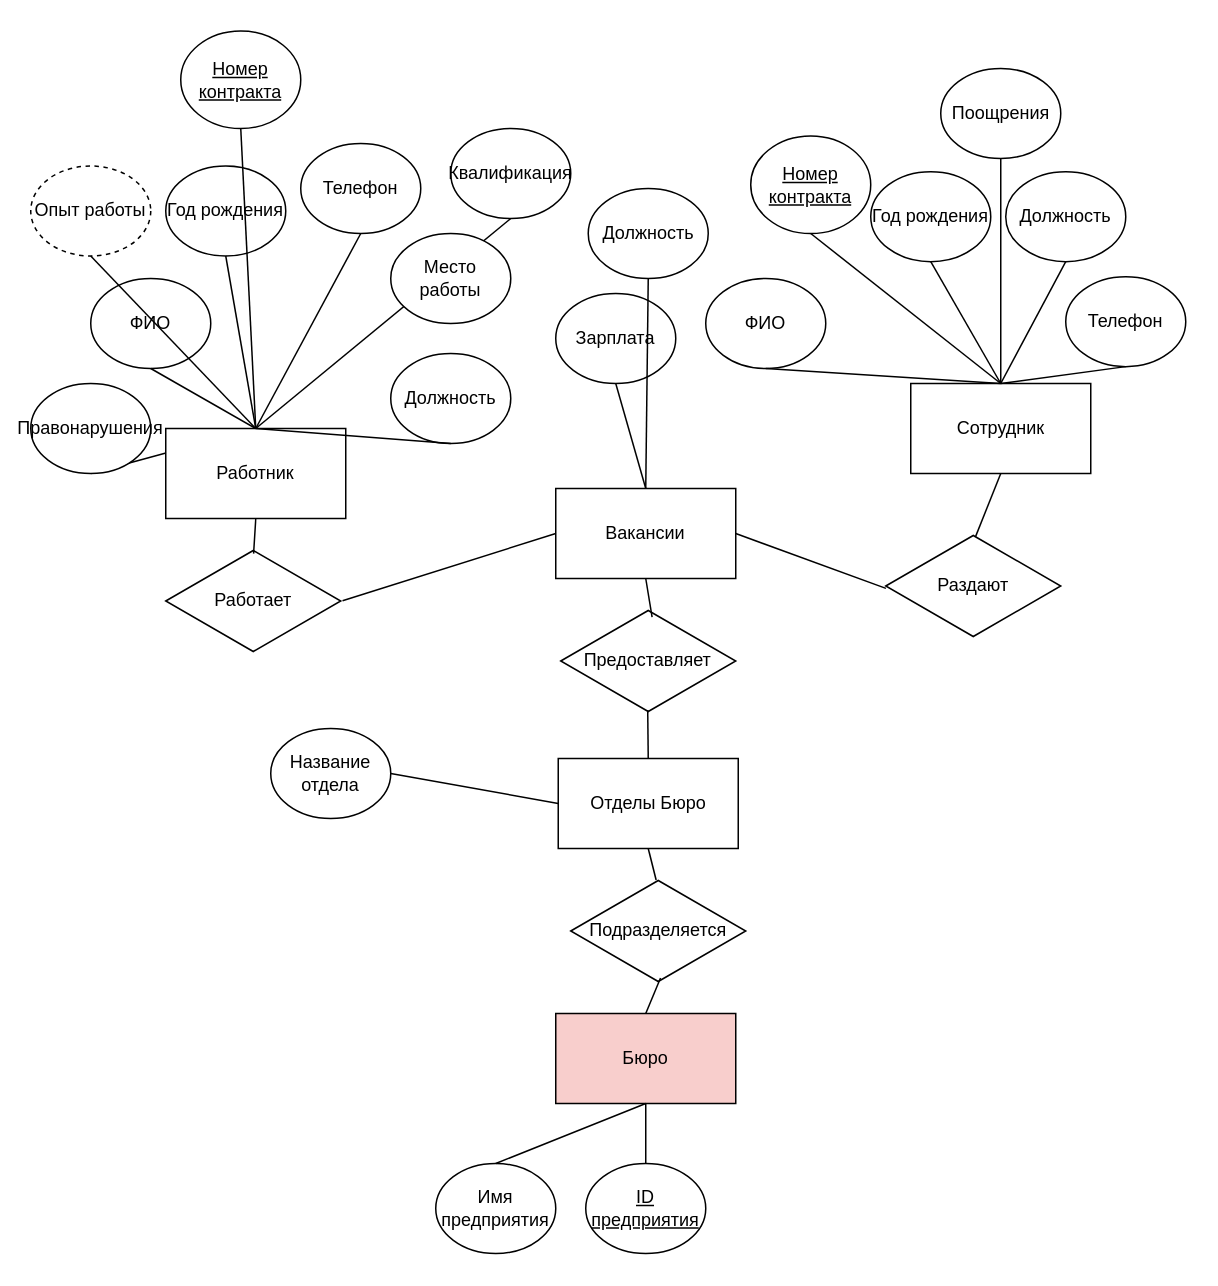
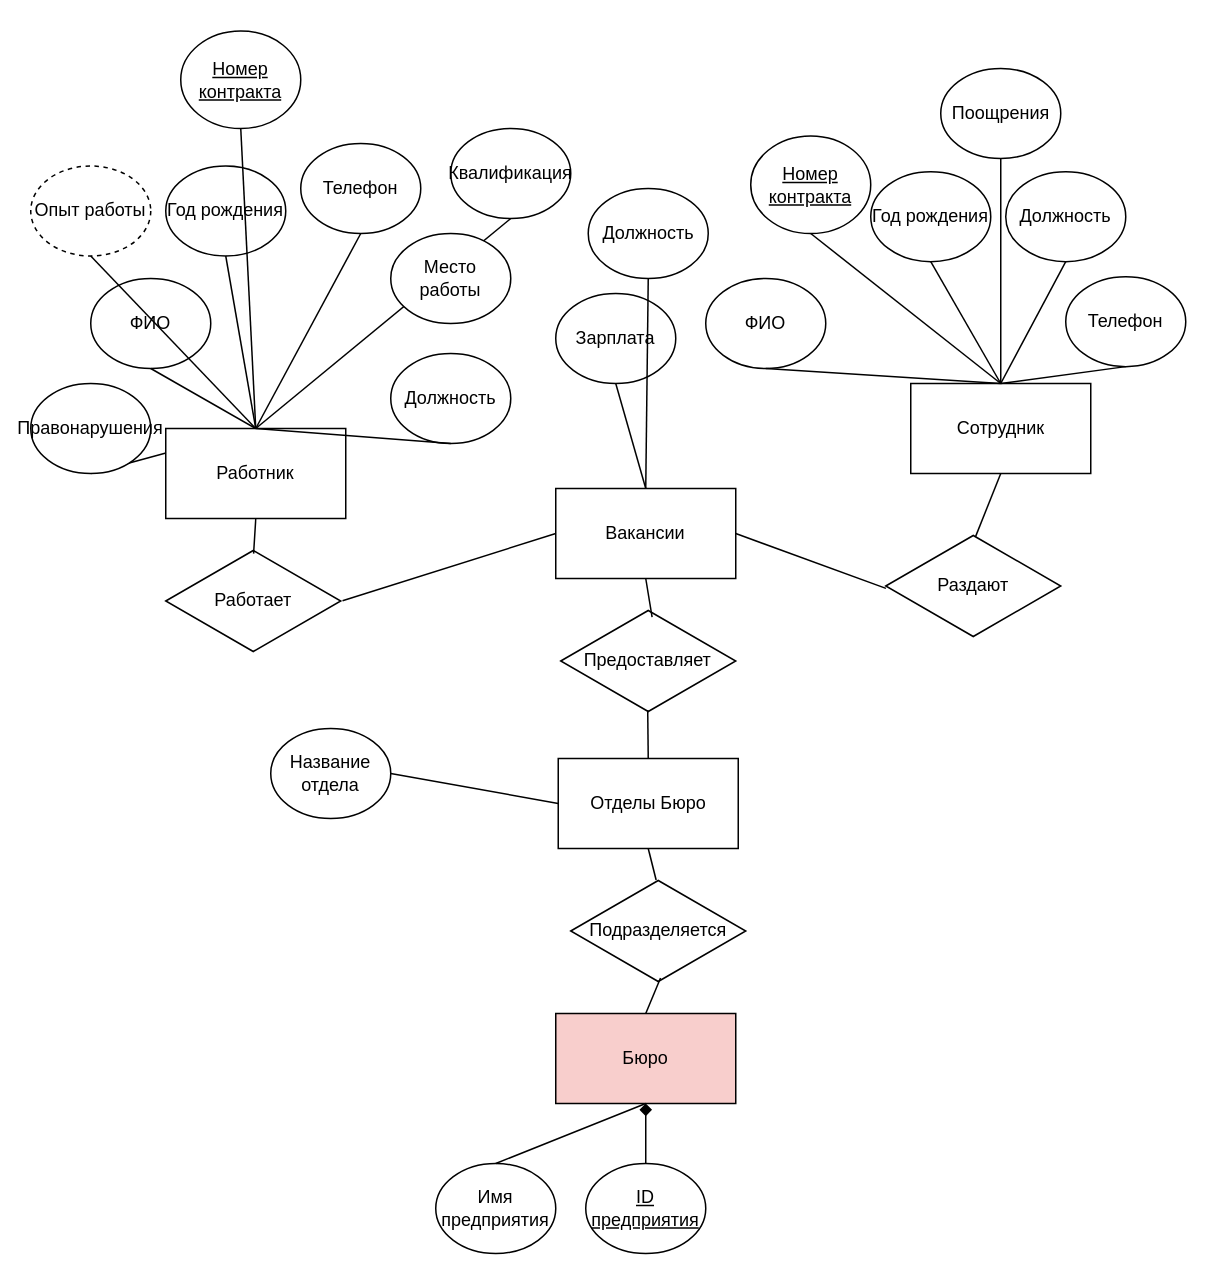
edge "Бюро" -- "ID предприятия": arrowhead none -> diamond
